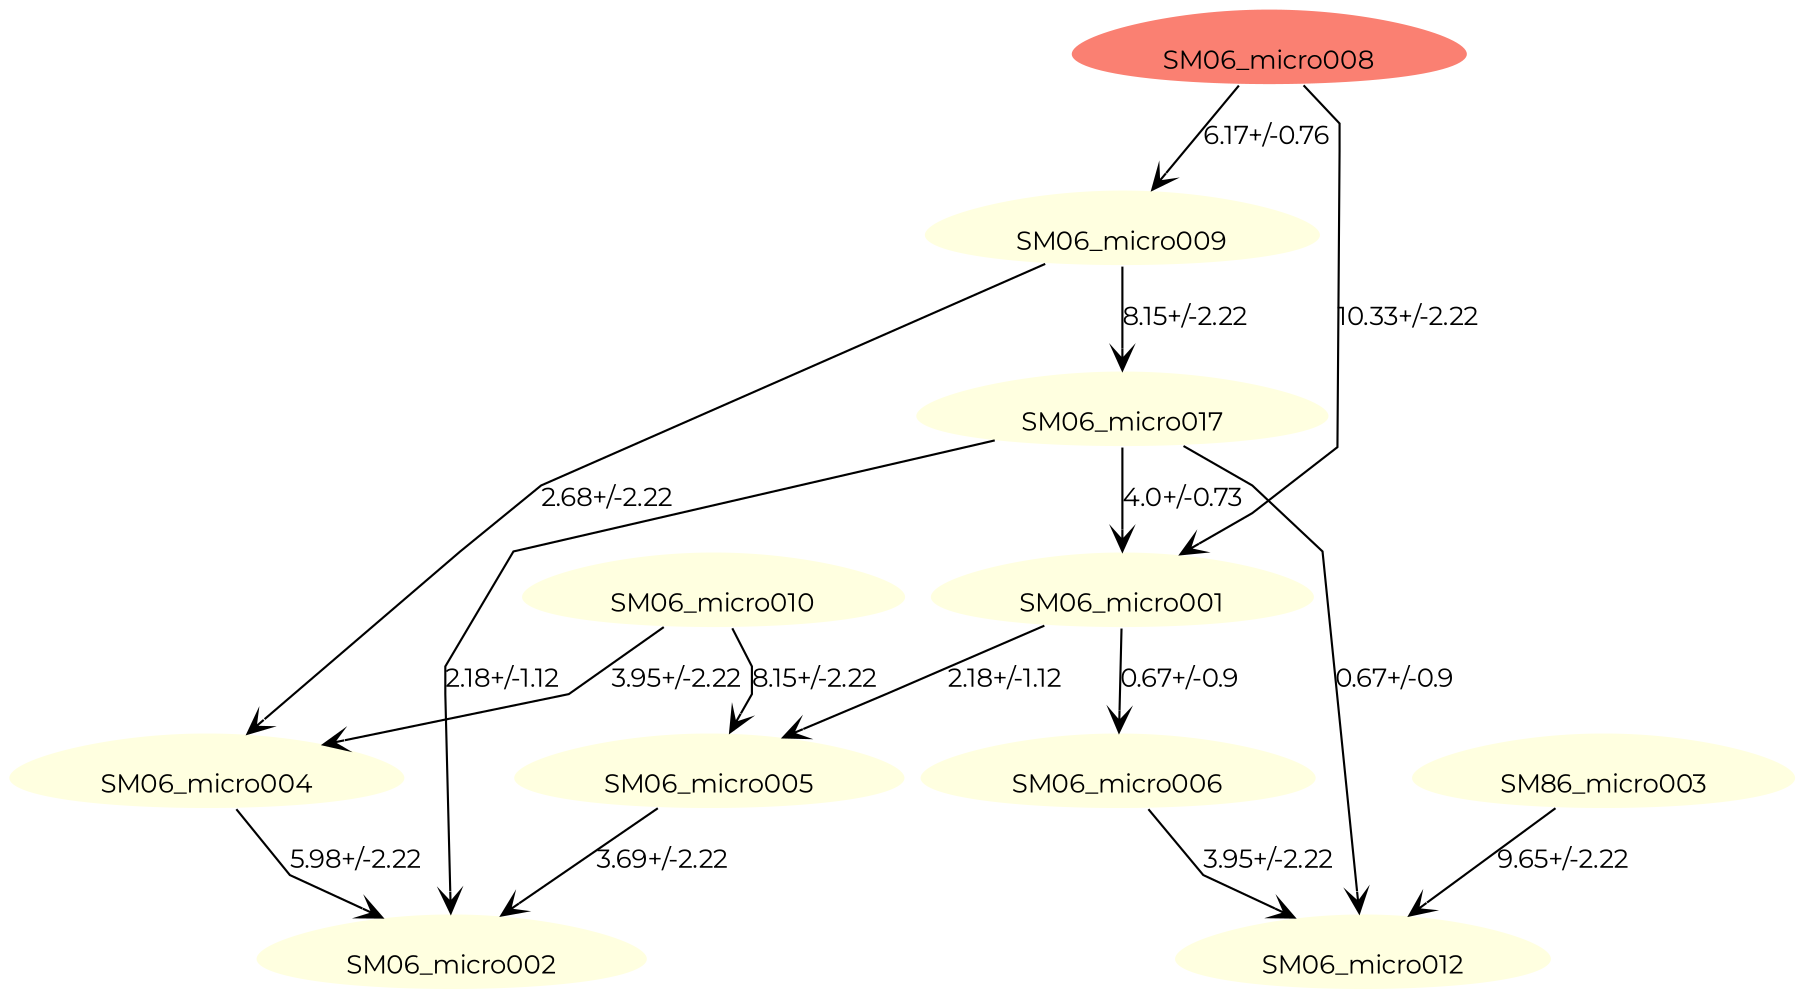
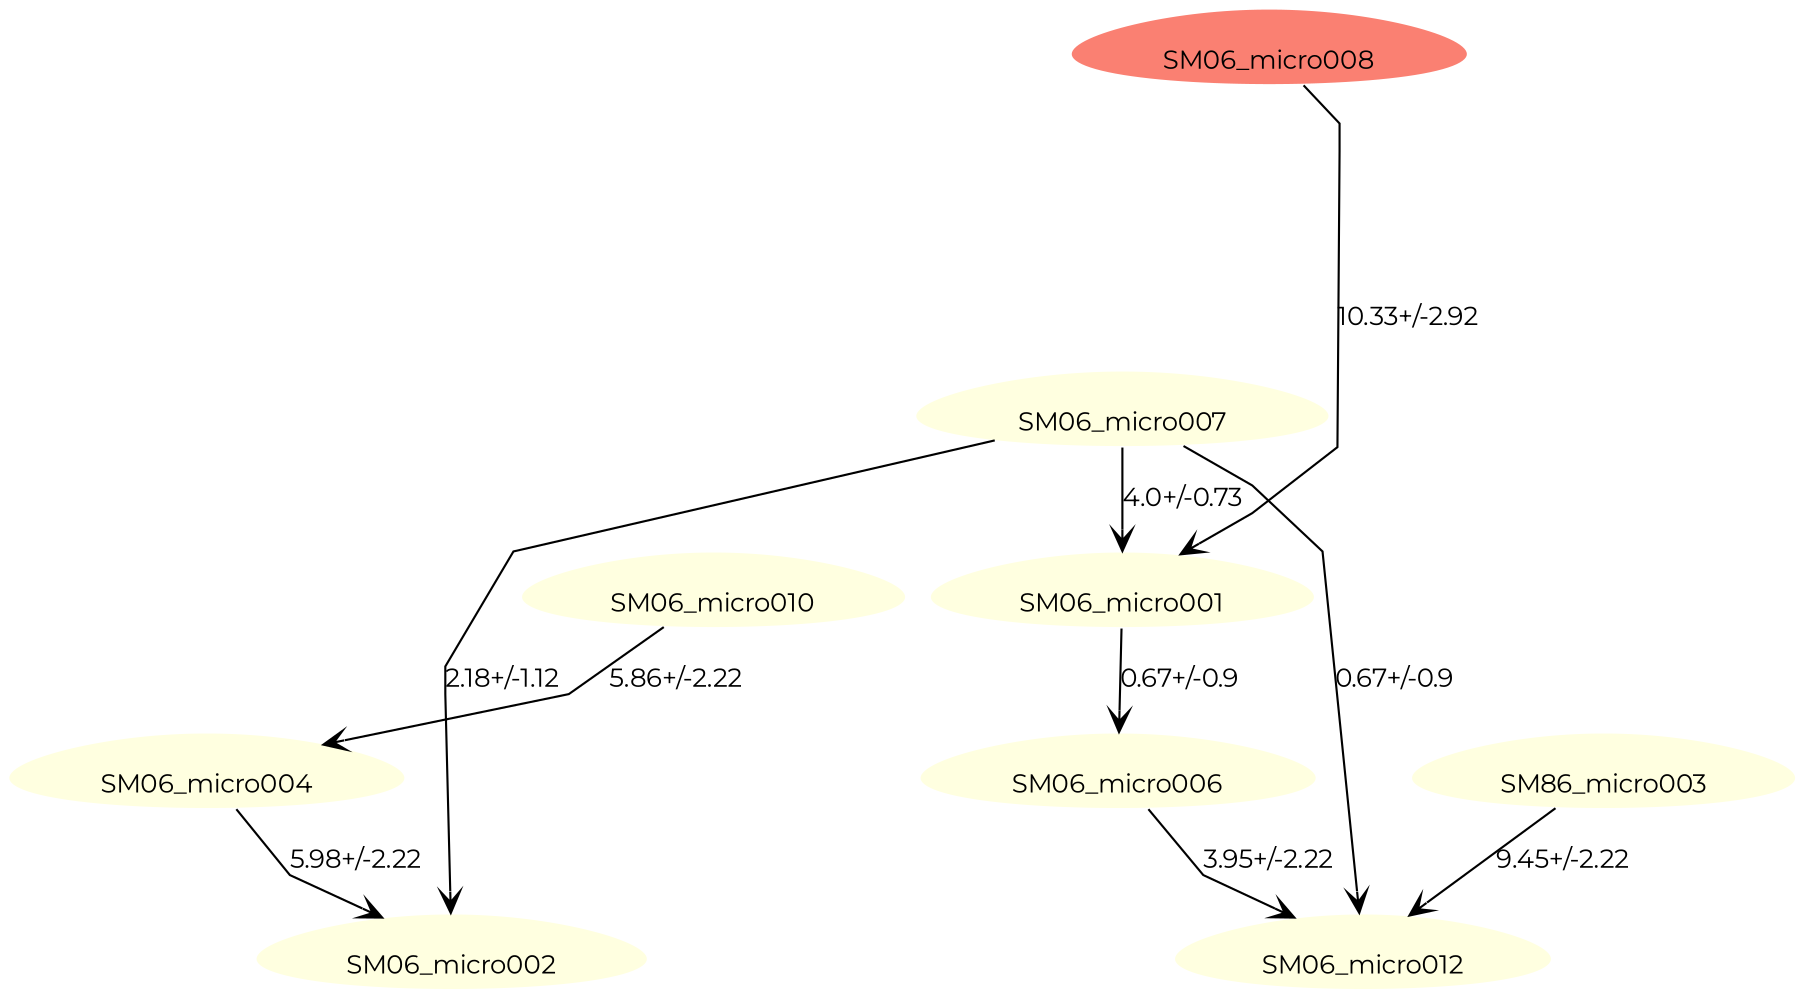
node "SM06_micro009": removed
edge "SM06_micro008" -> "SM06_micro001": label "10.33+/-2.22" -> "10.33+/-2.92"
node "SM06_micro017": label "SM06_micro017" -> "SM06_micro007"
edge "SM06_micro010" -> "SM06_micro004": label "3.95+/-2.22" -> "5.86+/-2.22"
node "SM06_micro005": removed
edge "SM86_micro003" -> "SM06_micro012": label "9.65+/-2.22" -> "9.45+/-2.22"
